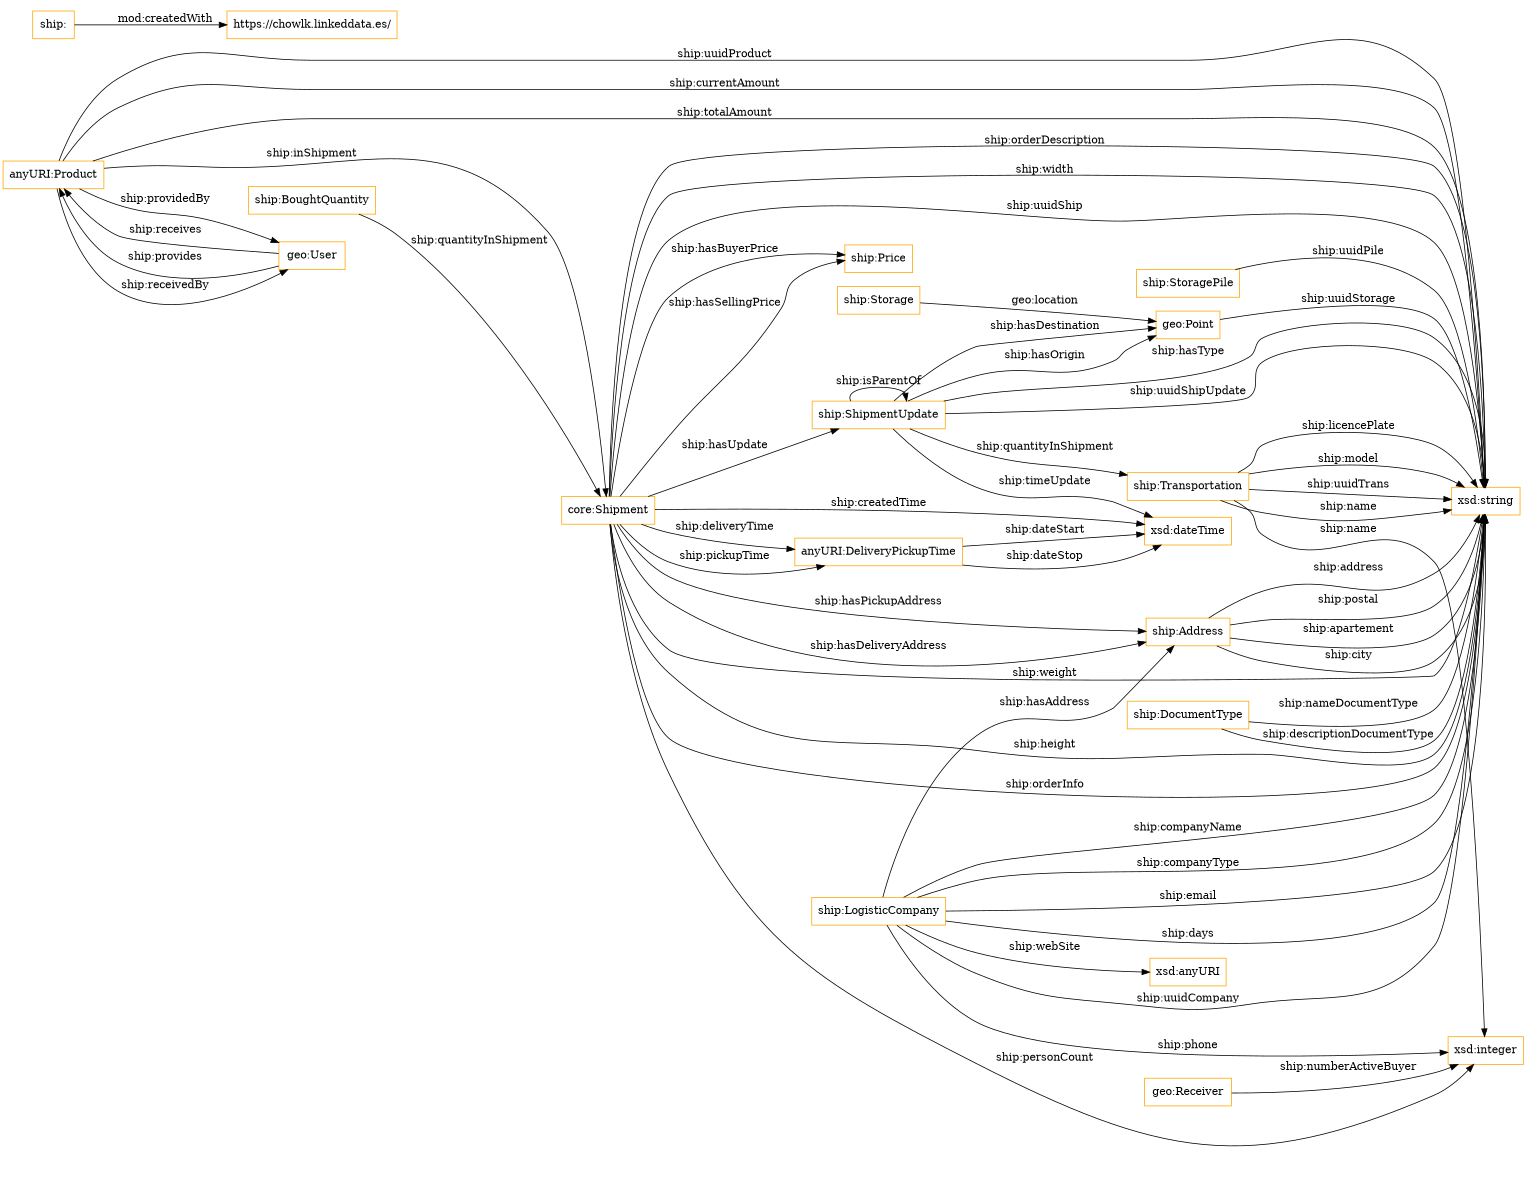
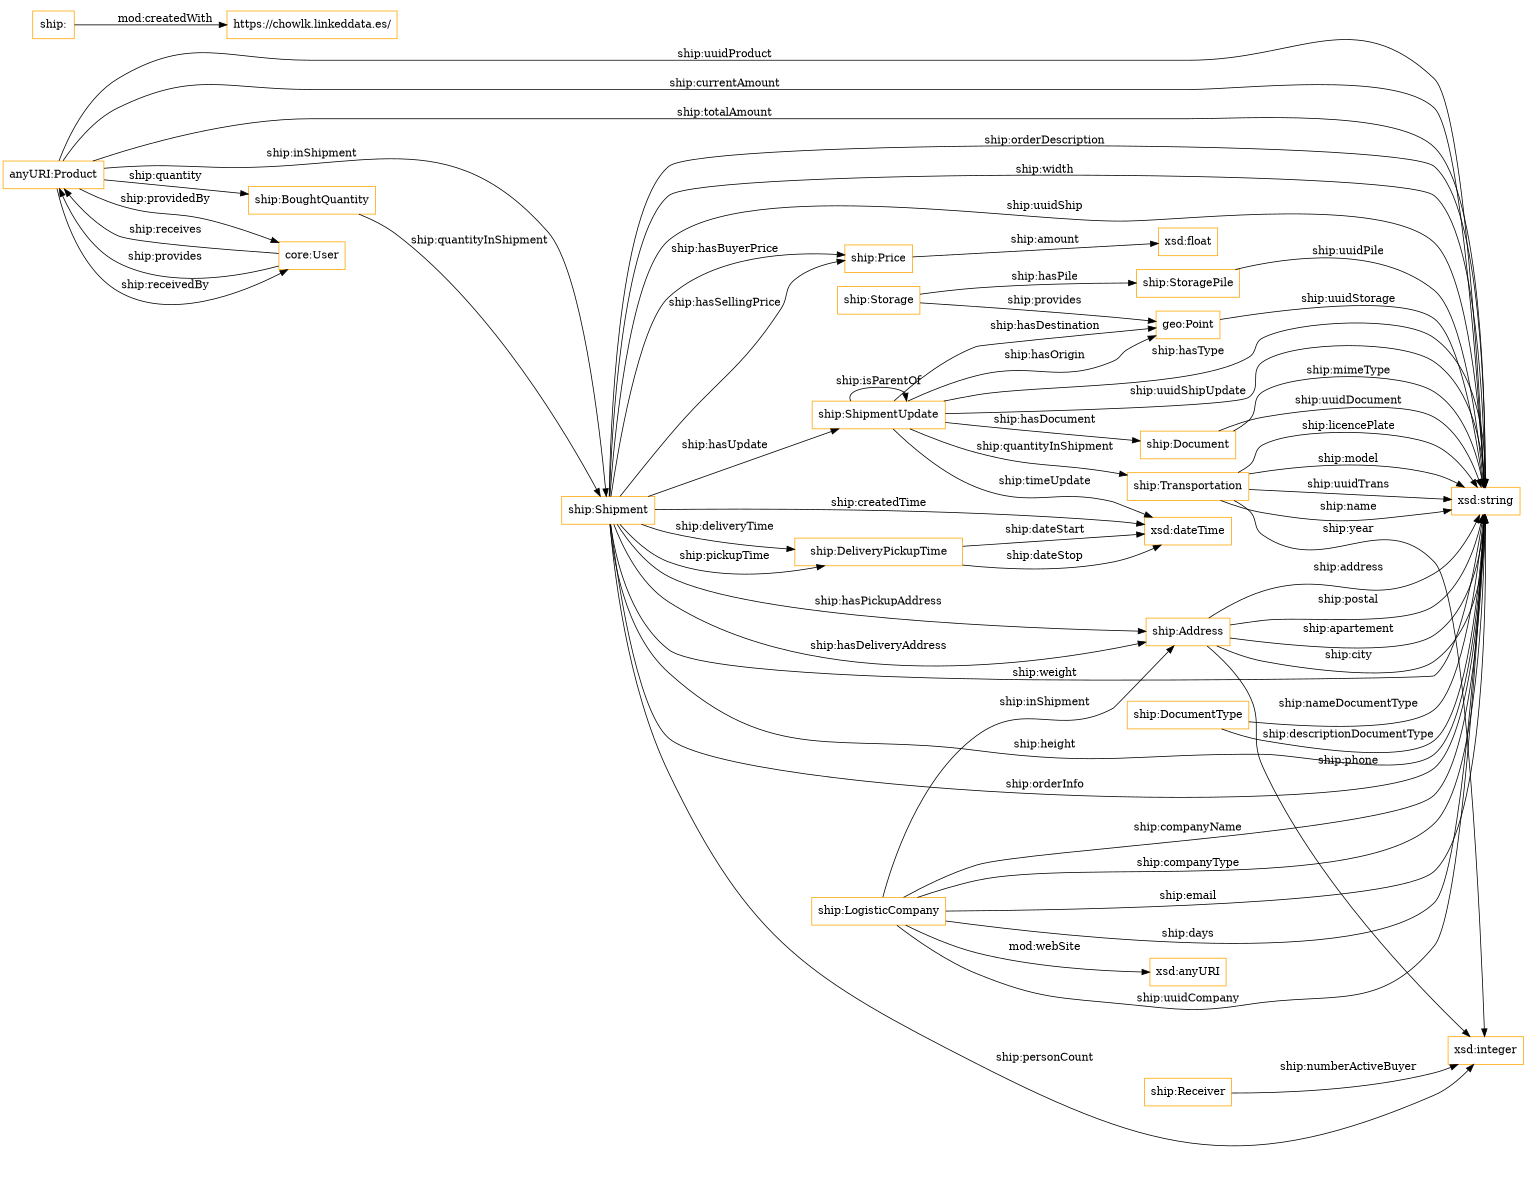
edge "anyURI:Product" -> "ship:BoughtQuantity": added, label "ship:quantity"
node "xsd:float": added
node "geo:User": label "geo:User" -> "core:User"
edge "ship:Storage" -> "ship:StoragePile": added, label "ship:hasPile"
edge "ship:Storage" -> "geo:Point": label "geo:location" -> "ship:provides"
node "ship:Document": added
node "core:Shipment": label "core:Shipment" -> "ship:Shipment"
edge "ship:Transportation" -> "xsd:integer": label "ship:name" -> "ship:year"
node "anyURI:DeliveryPickupTime": label "anyURI:DeliveryPickupTime" -> "ship:DeliveryPickupTime"
edge "ship:LogisticCompany" -> "ship:Address": label "ship:hasAddress" -> "ship:inShipment"
edge "ship:LogisticCompany" -> "xsd:anyURI": label "ship:webSite" -> "mod:webSite"
edge "ship:LogisticCompany" -> "xsd:integer": now "ship:Address" -> "xsd:integer"
node "geo:Receiver": label "geo:Receiver" -> "ship:Receiver"
